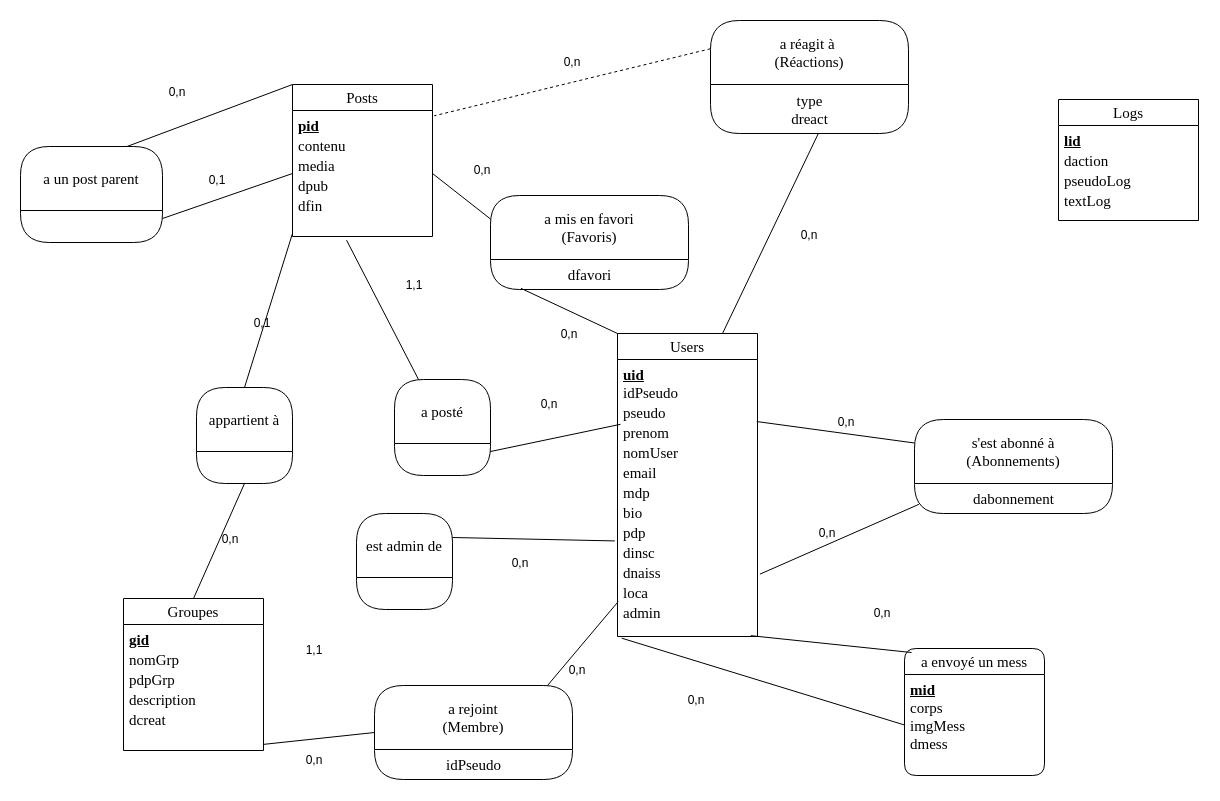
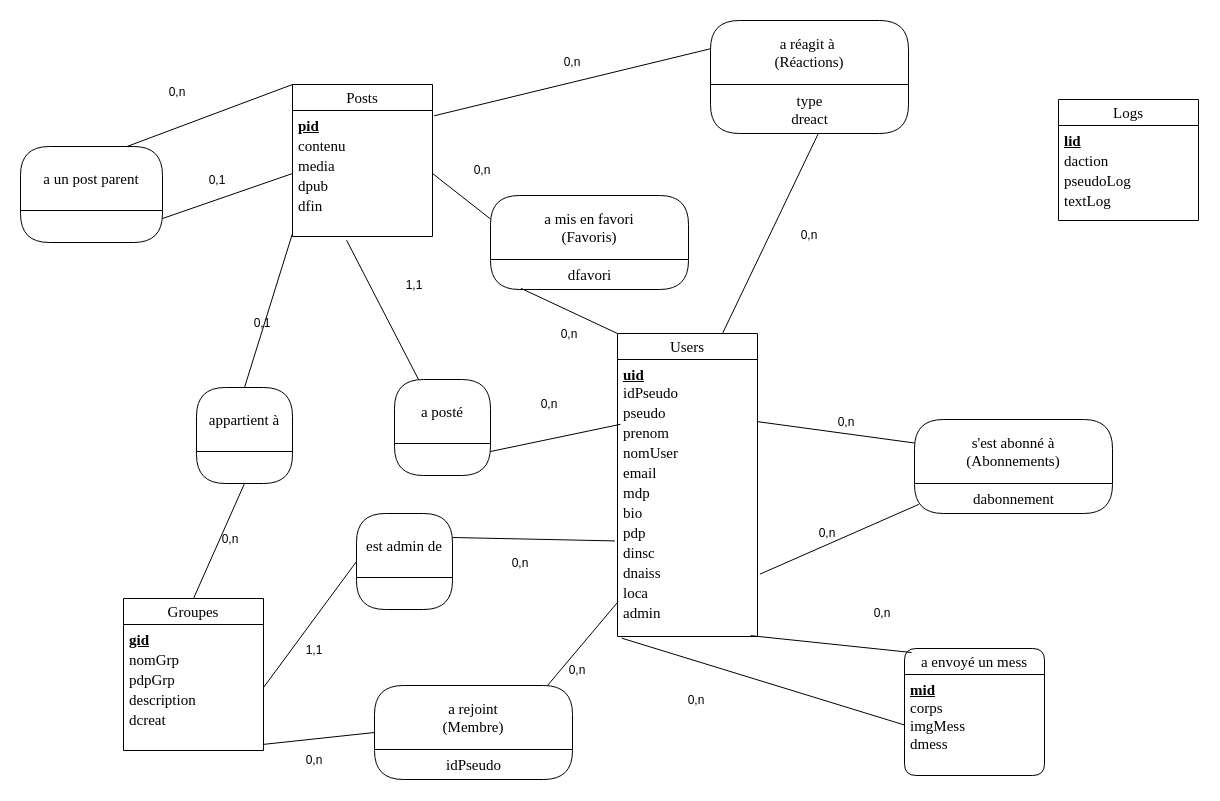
edge "a réagit à (Réactions)" -- "pid contenu media dpub dfin": style dashed -> solid
edge "est admin de" -- "gid nomGrp pdpGrp description dcreat": added
